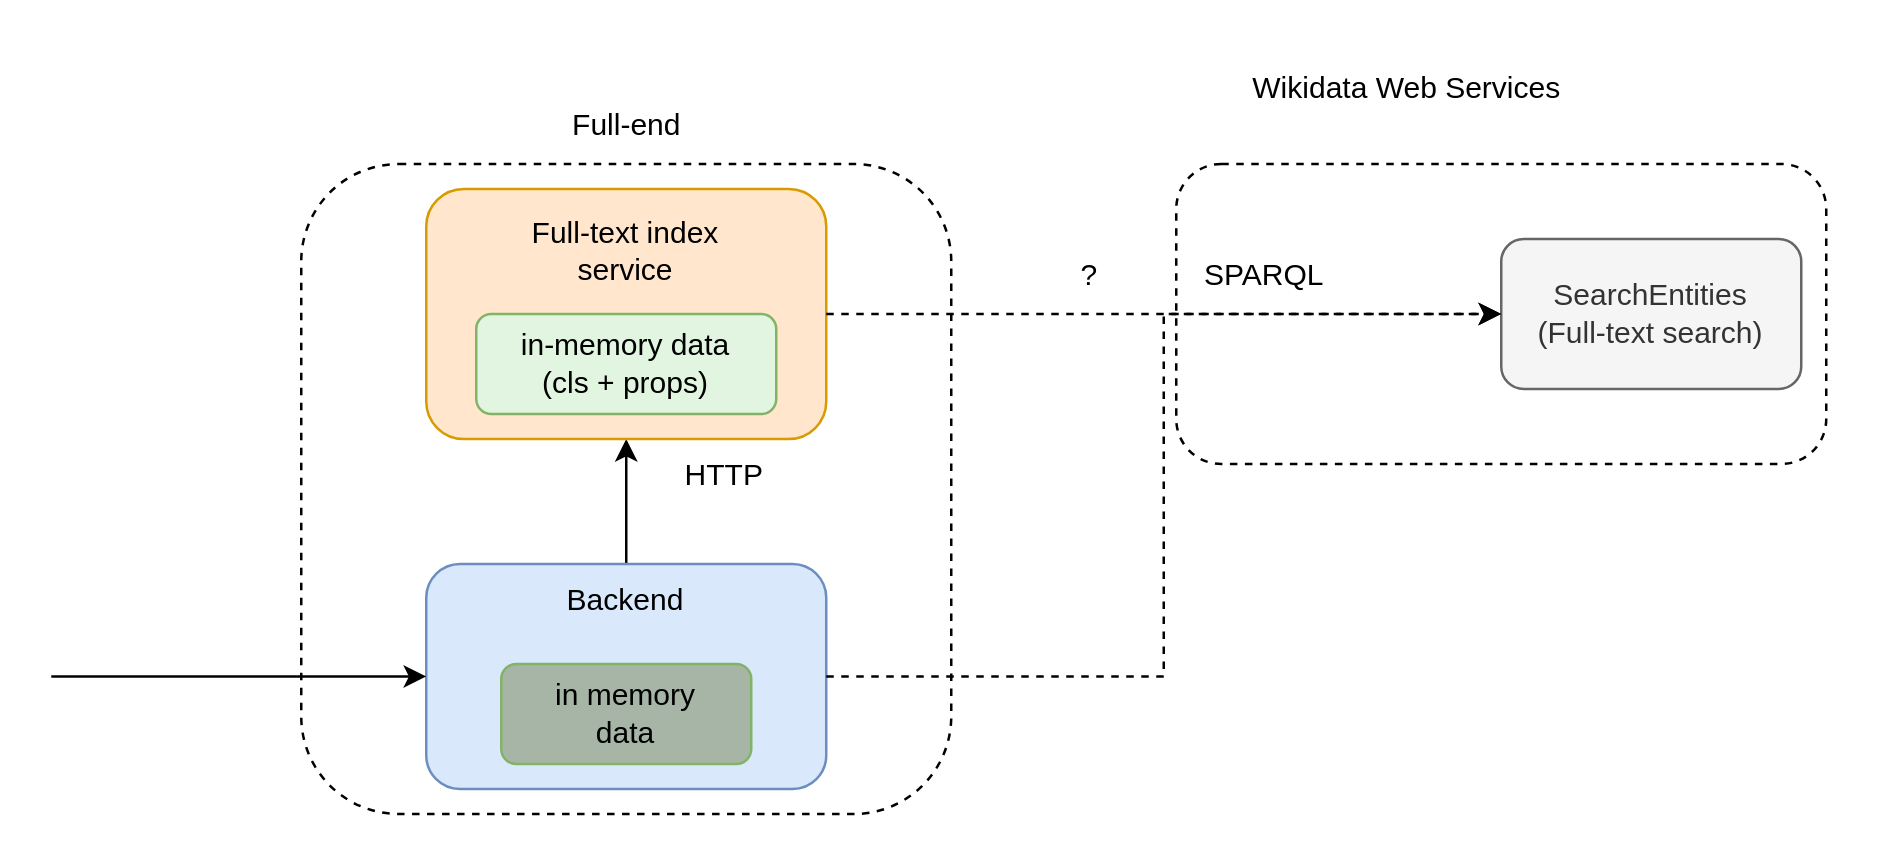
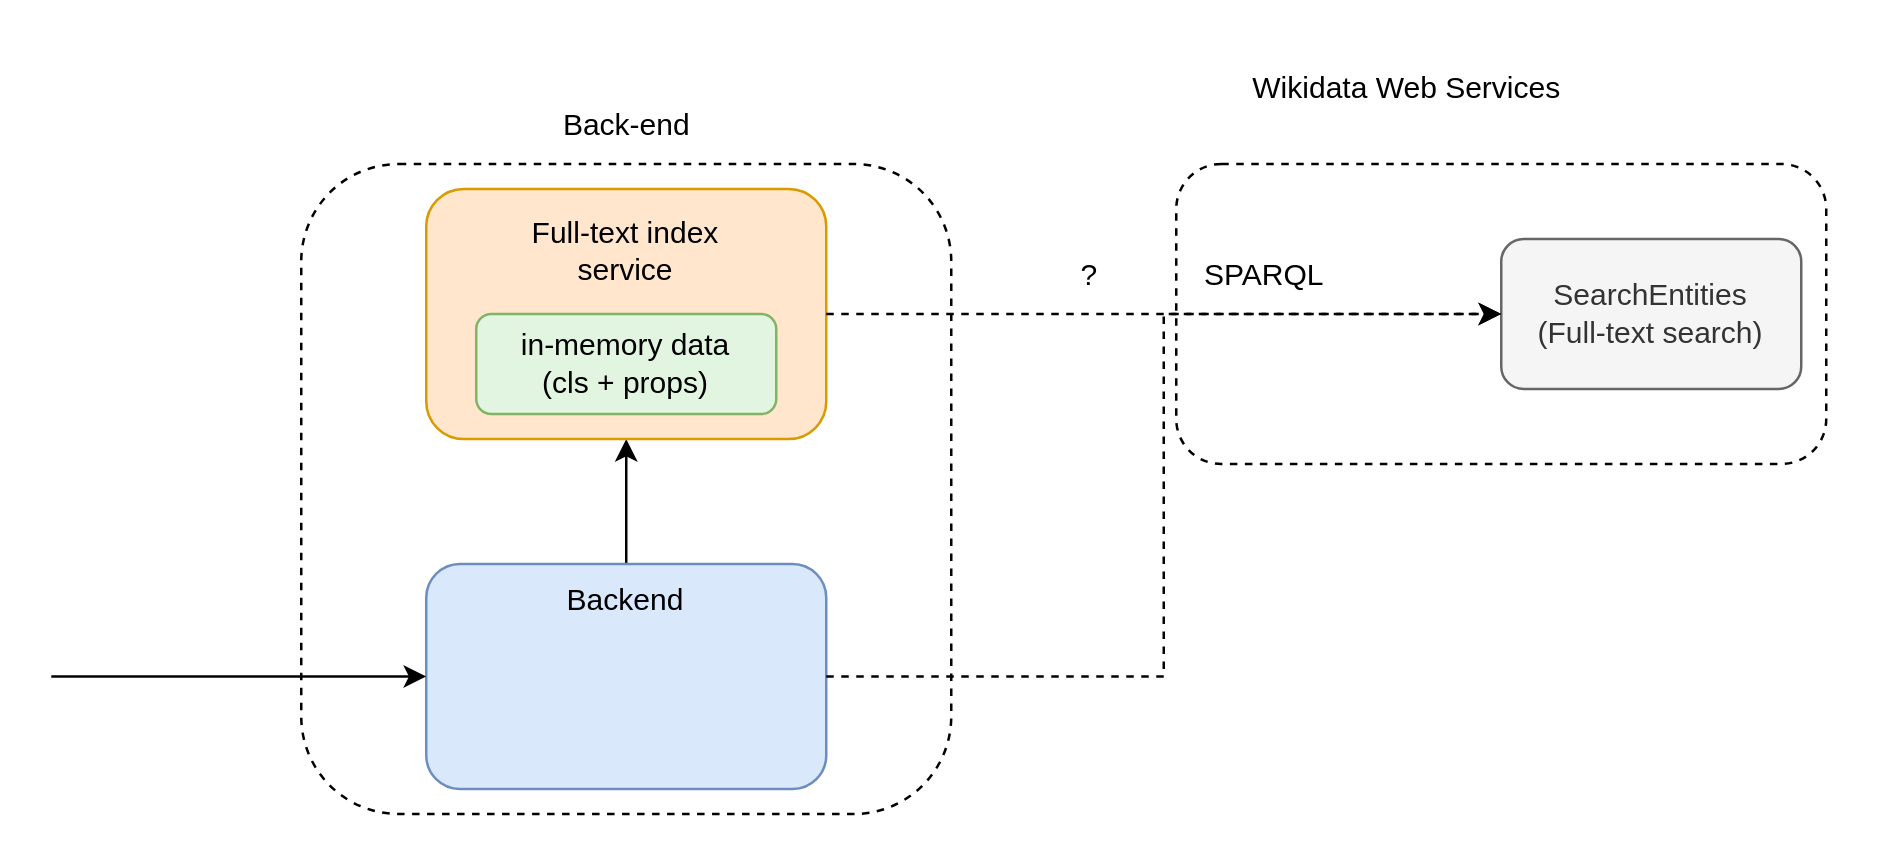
node "Full-end": label "Full-end" -> "Back-end"
node "HTTP": removed
node "in memory data": removed
